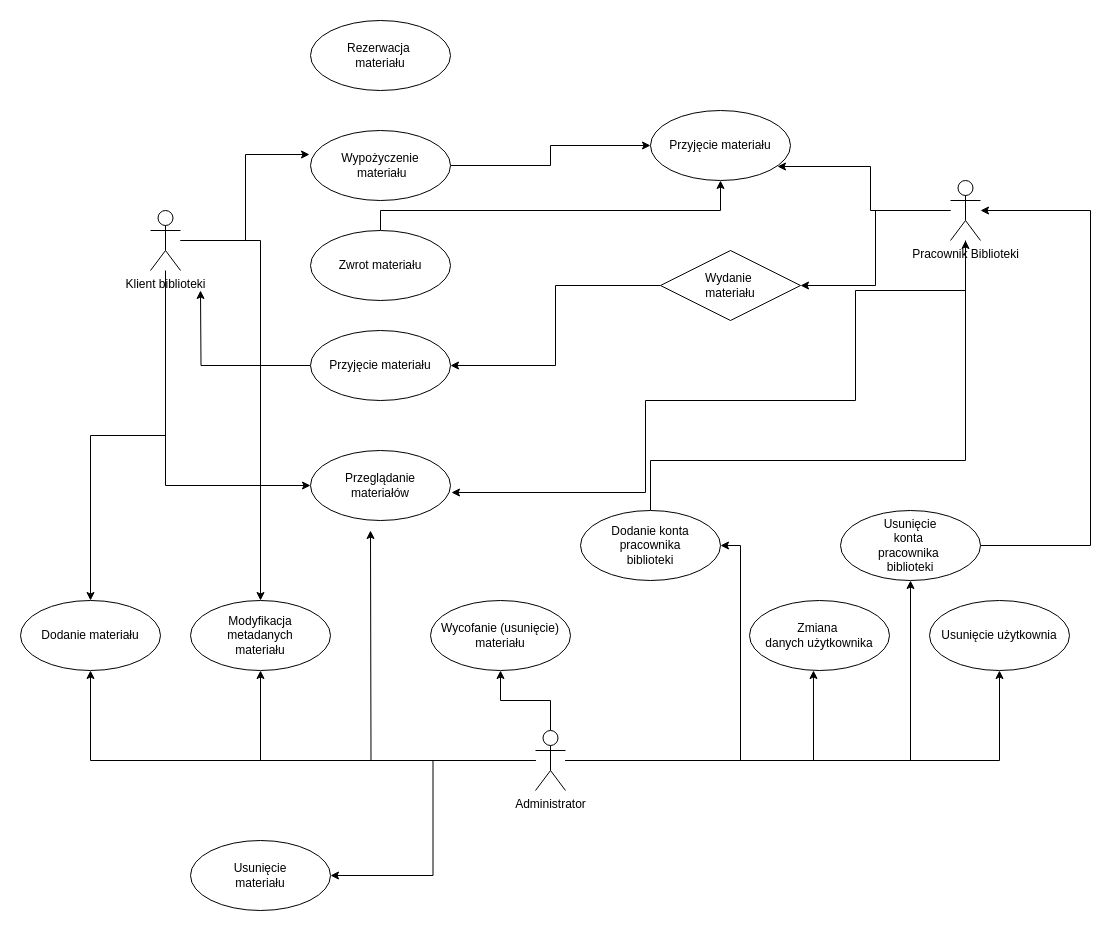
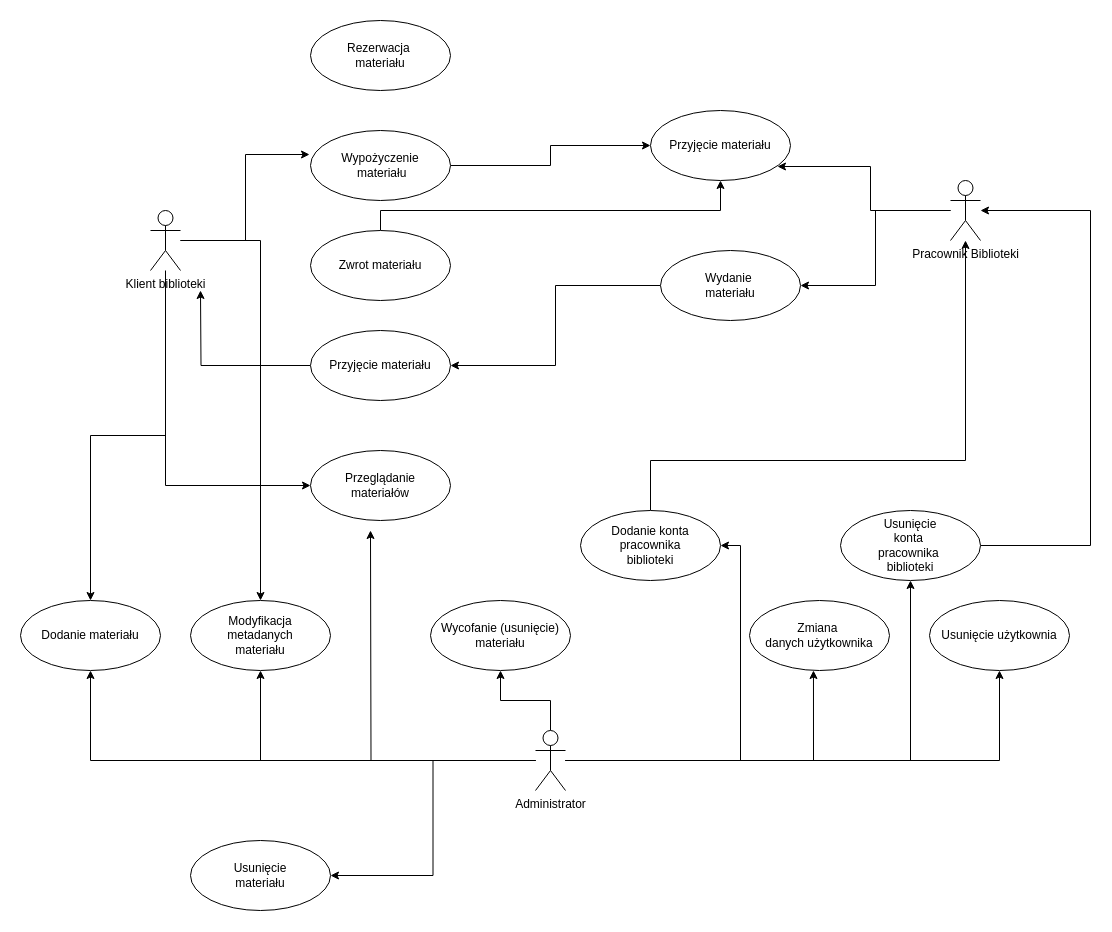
node "Wydanie materiału": shape diamond -> ellipse
edge "Pracownik Biblioteki" -> "Przeglądanie materiałów": removed
